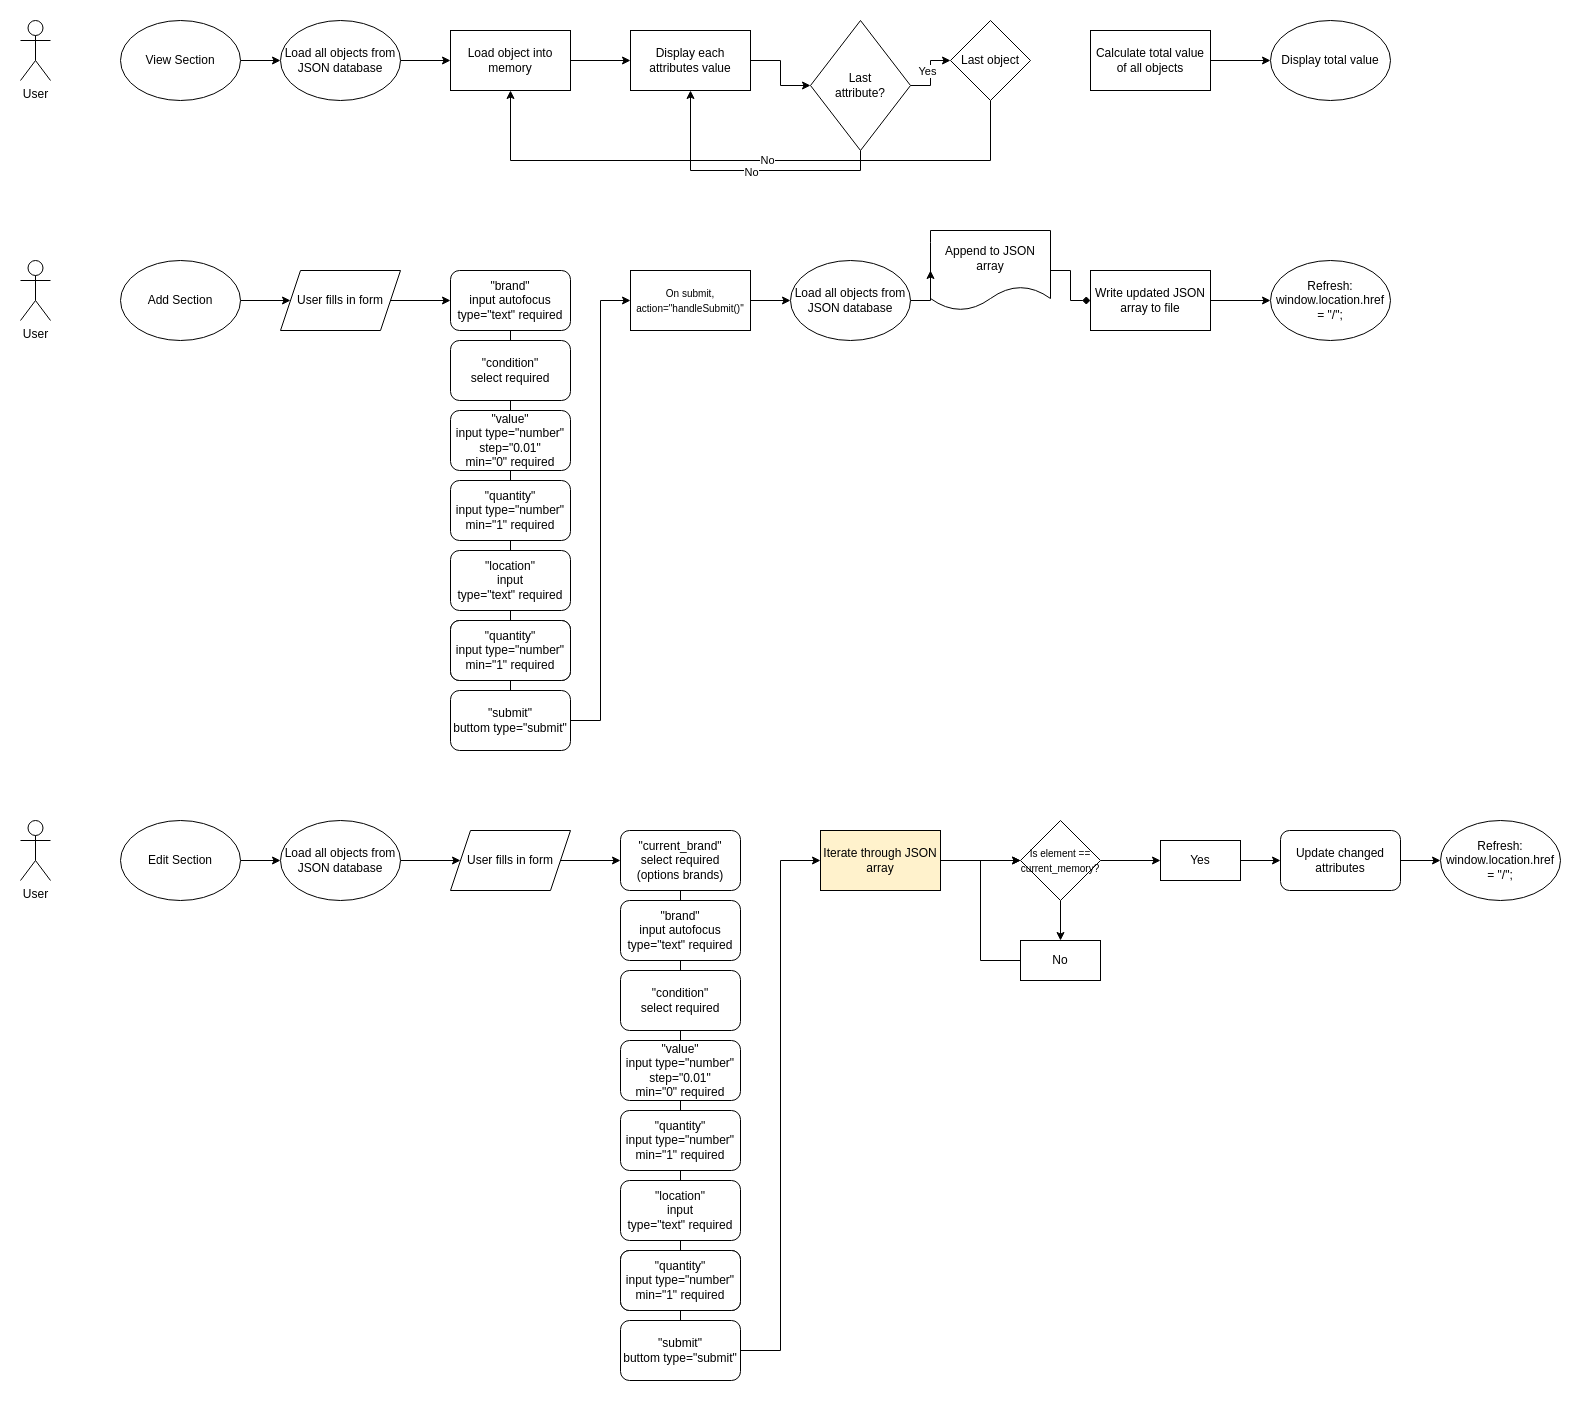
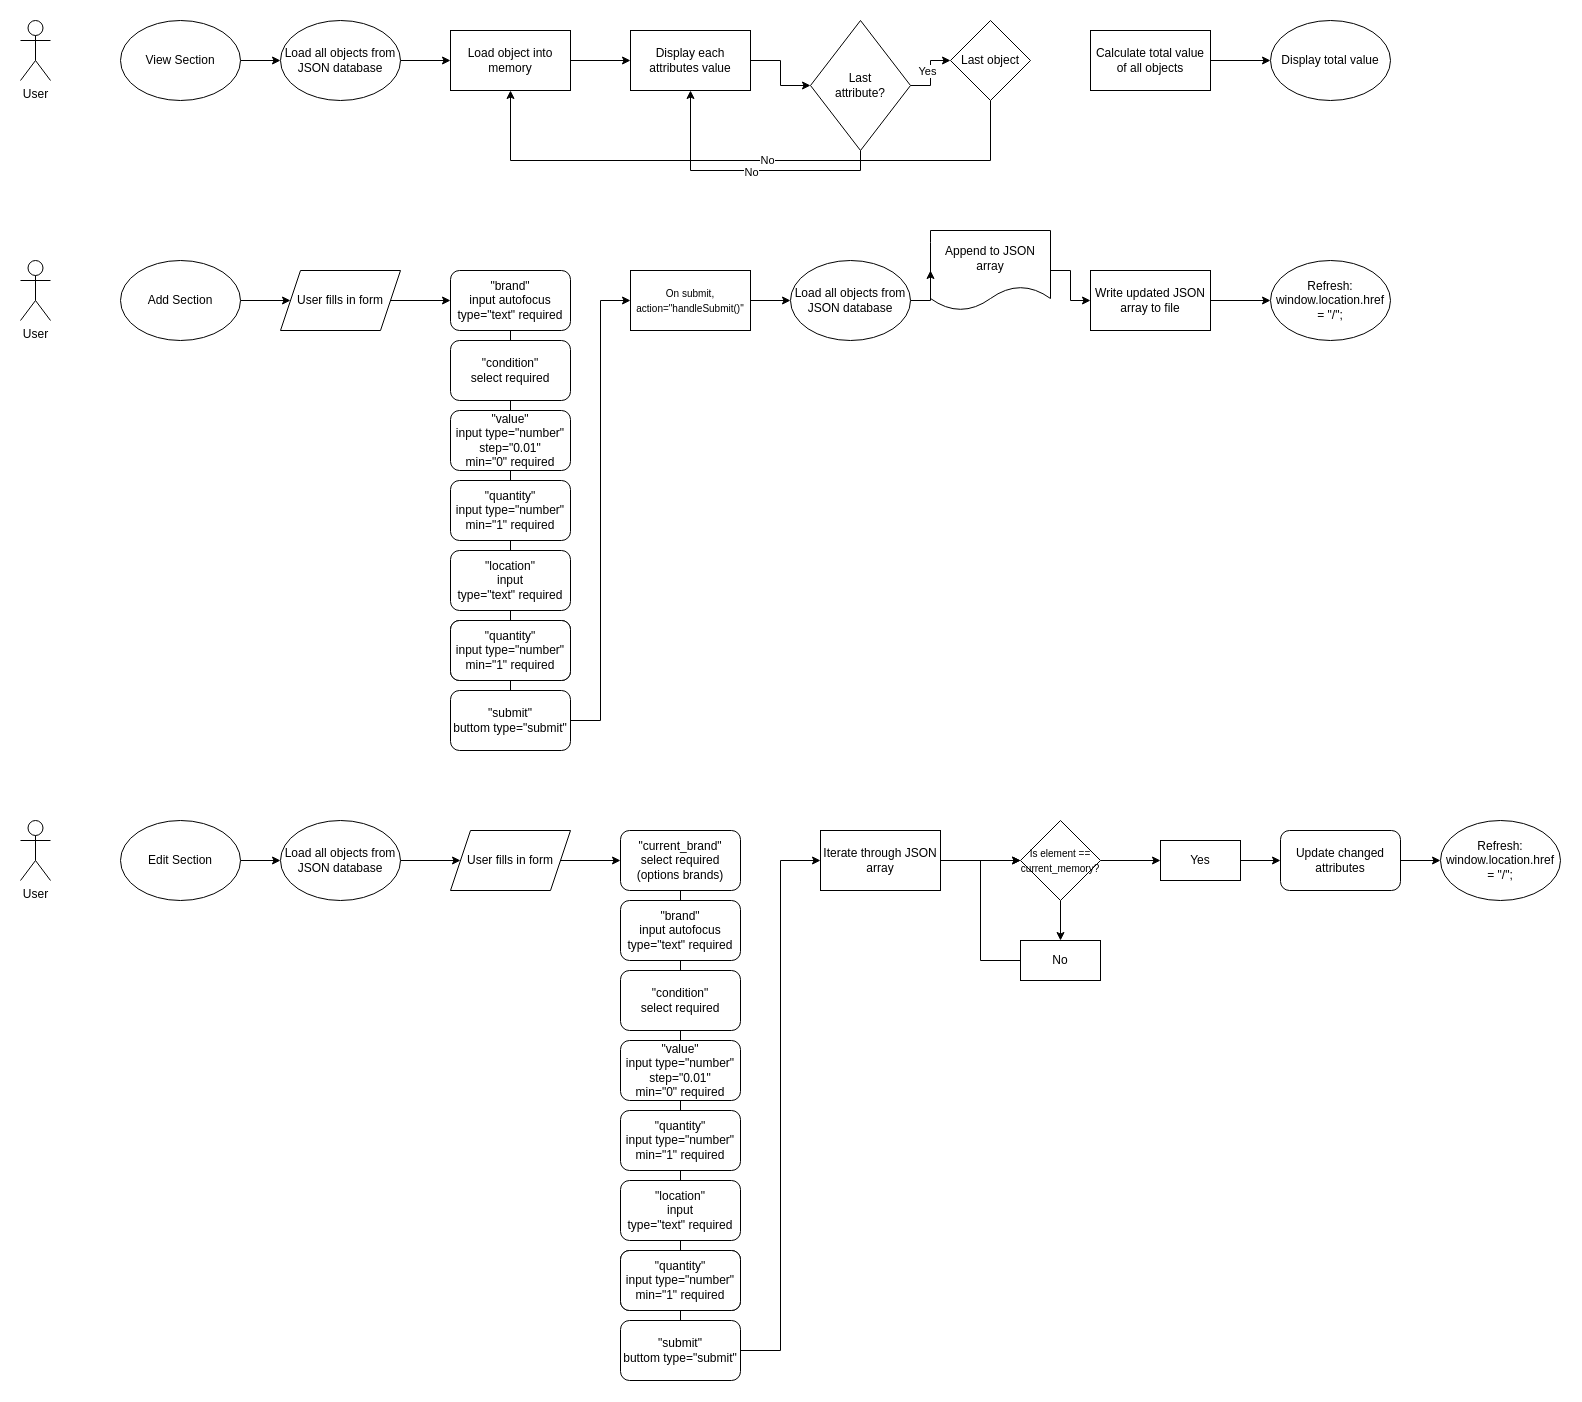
edge "Append to JSON array" -> "Write updated JSON array to file": arrowhead diamond -> classic
node "Iterate through JSON array": fillcolor #fff2cc -> #ffffff
